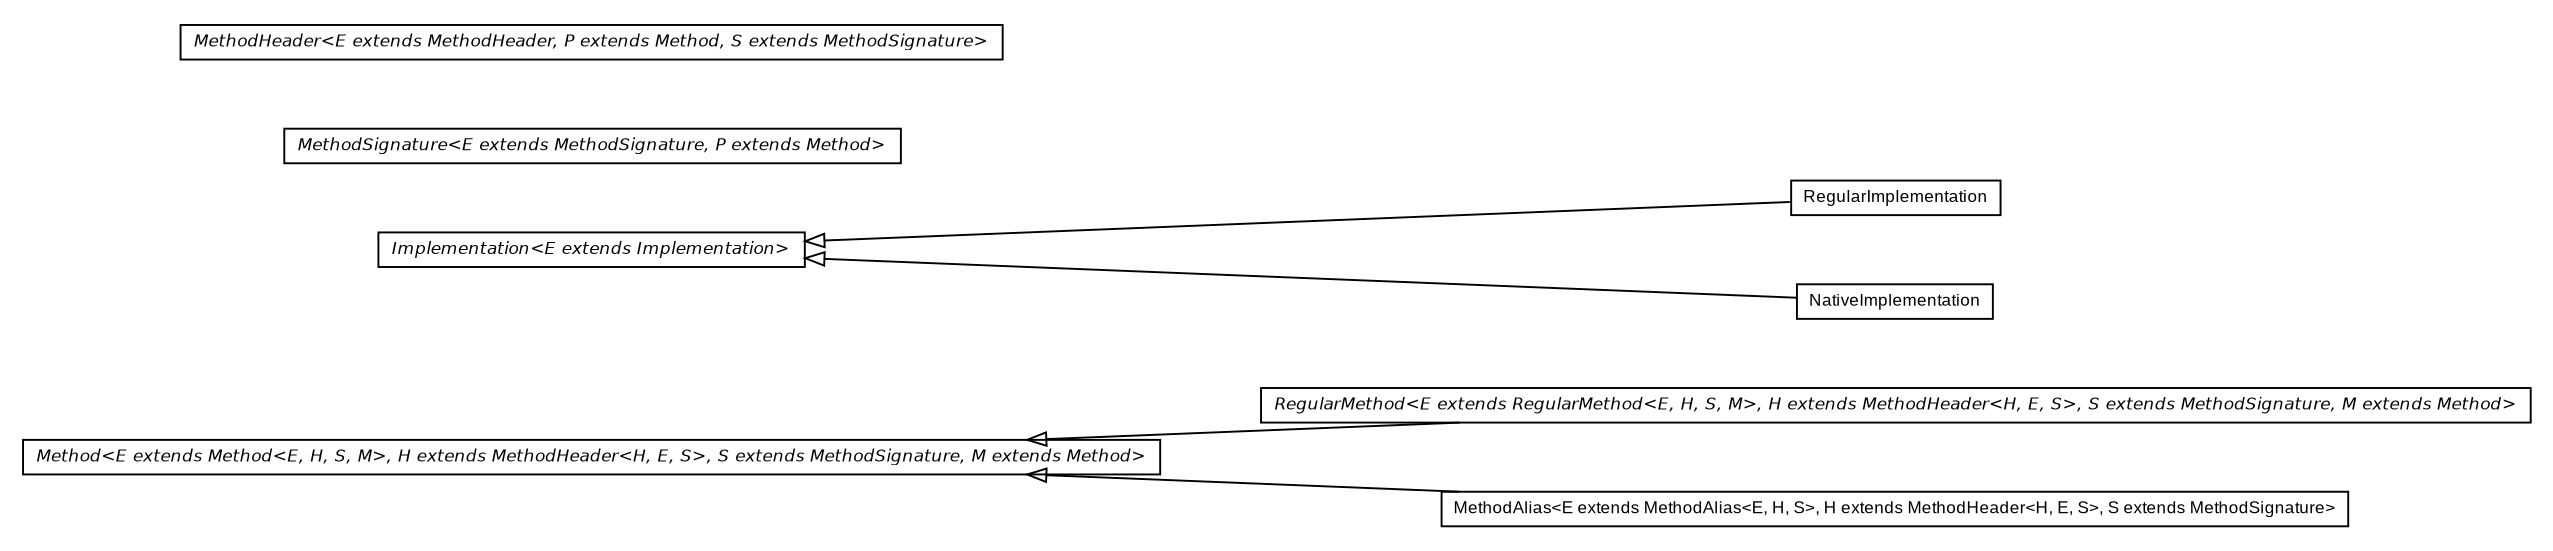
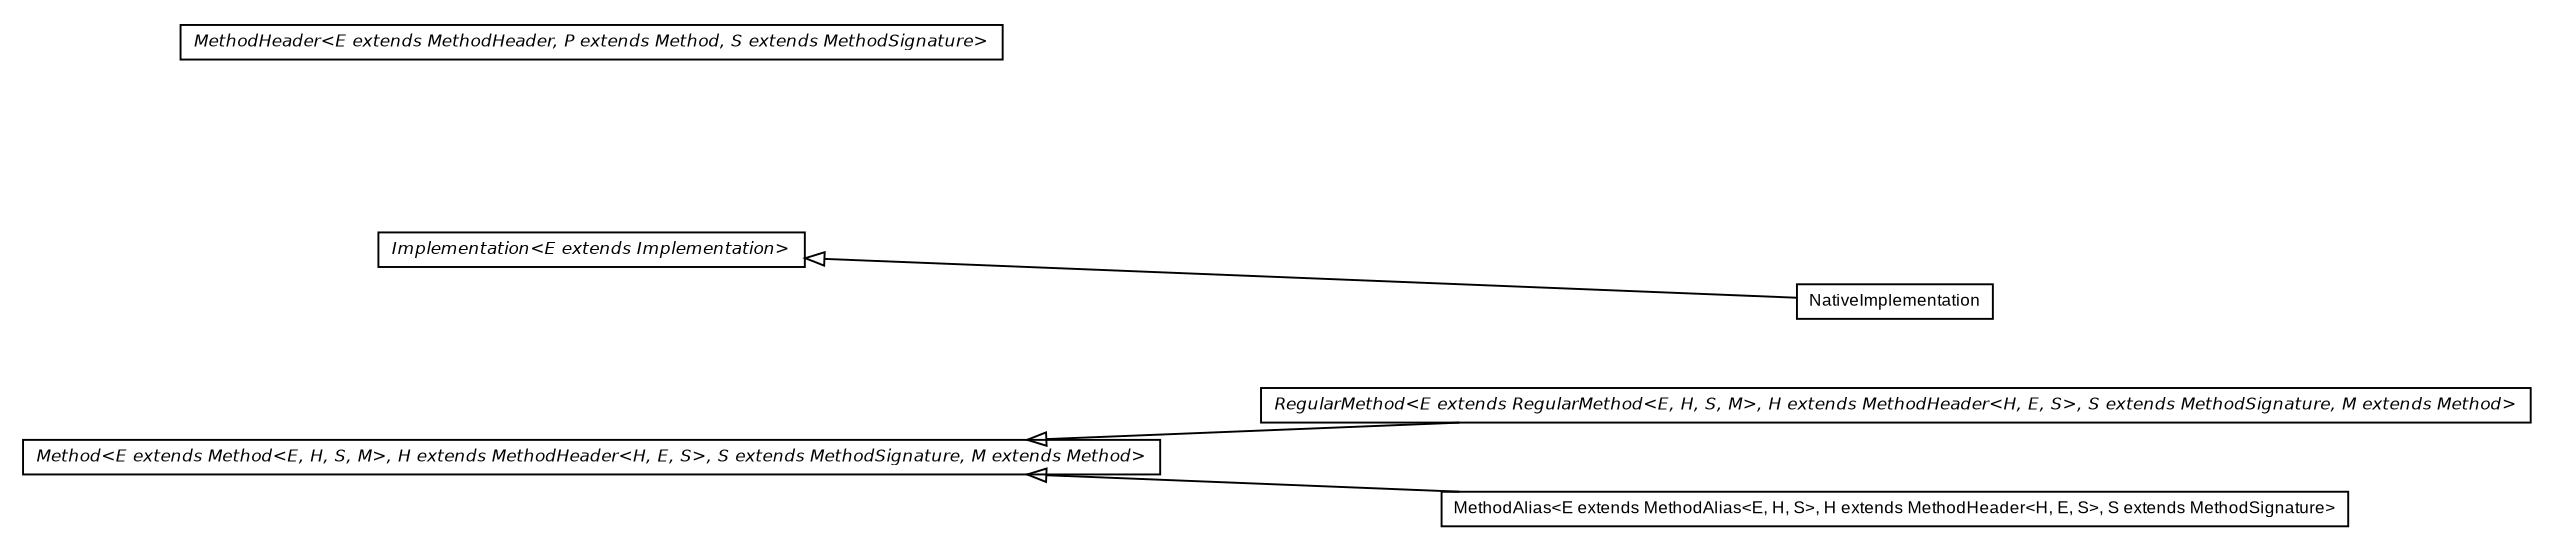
node "MethodSignature<E extends MethodSignature, P extends Method>": removed
node "RegularImplementation": removed
